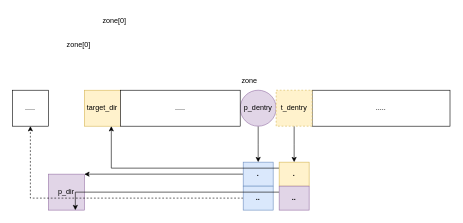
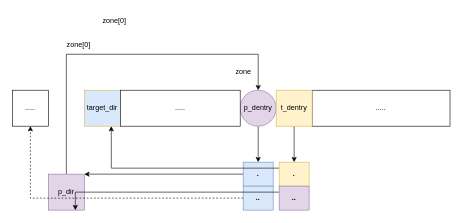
node "zone": moved (249, 81) -> (243, 72)
node "target_dir": fillcolor #fff2cc -> #dae8fc
node "t_dentry": style dashed -> solid
edge "p_dir" -> "p_dentry": added
